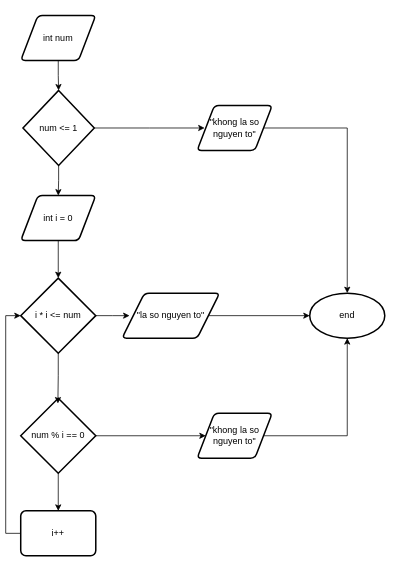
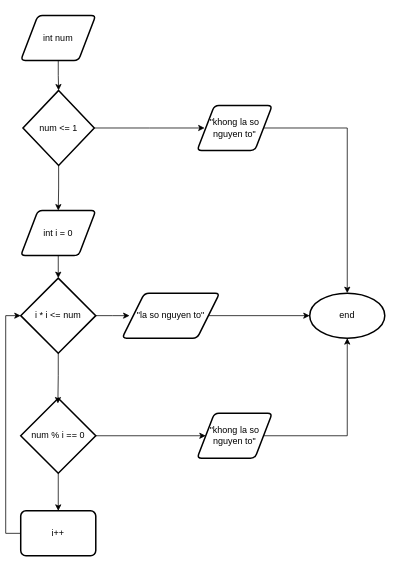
node "int i = 0": moved (58, 218) -> (58, 233)
